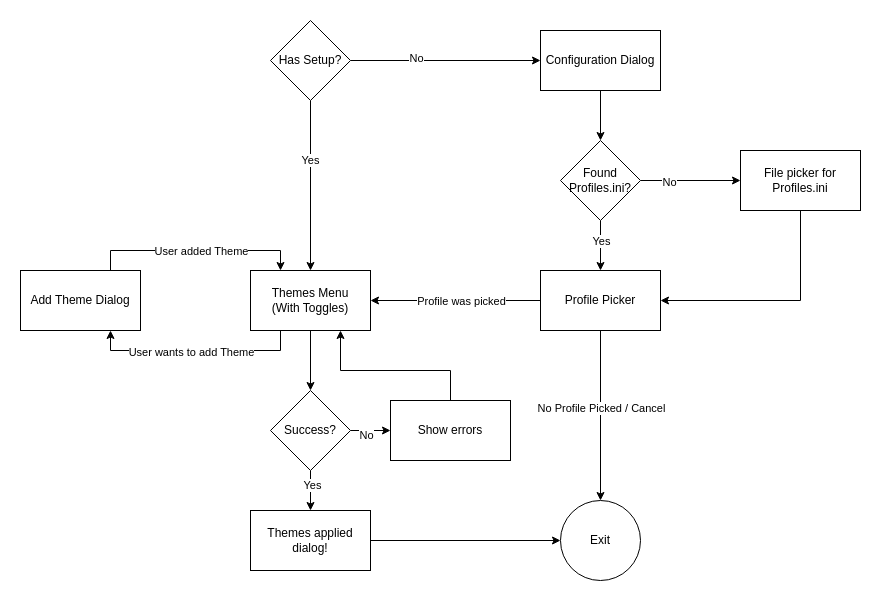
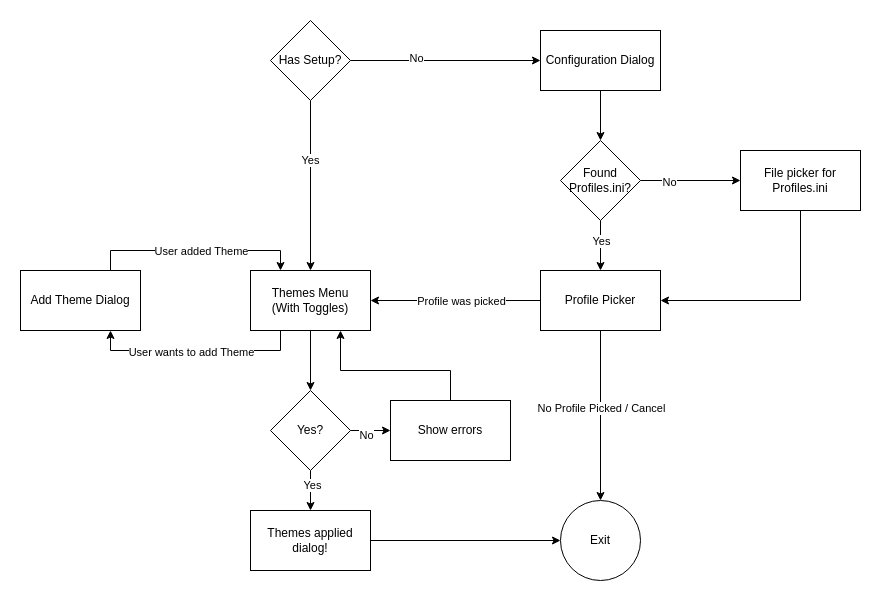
node "Success?": label "Success?" -> "Yes?"
